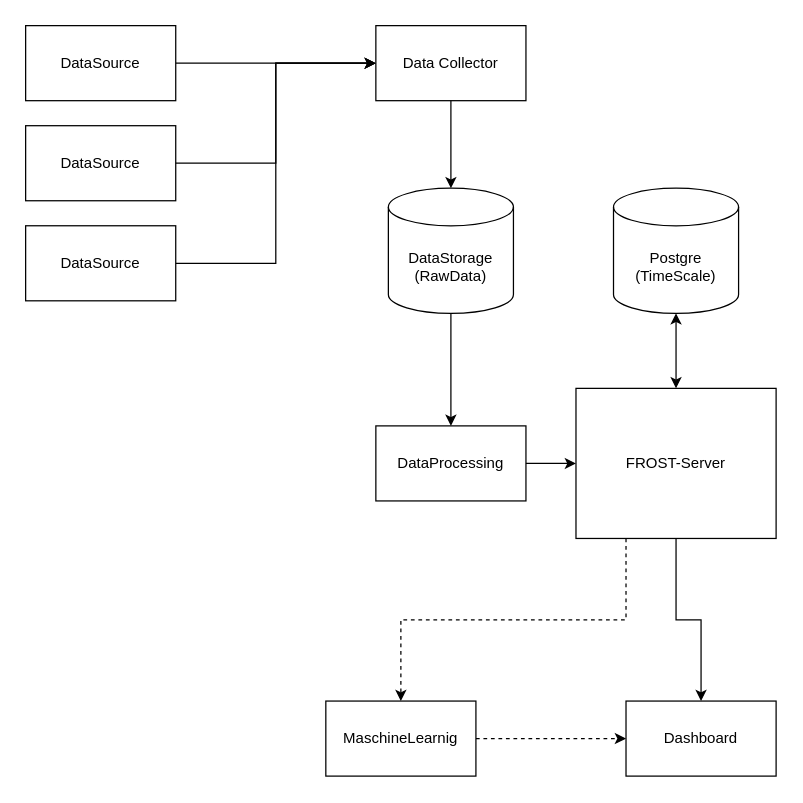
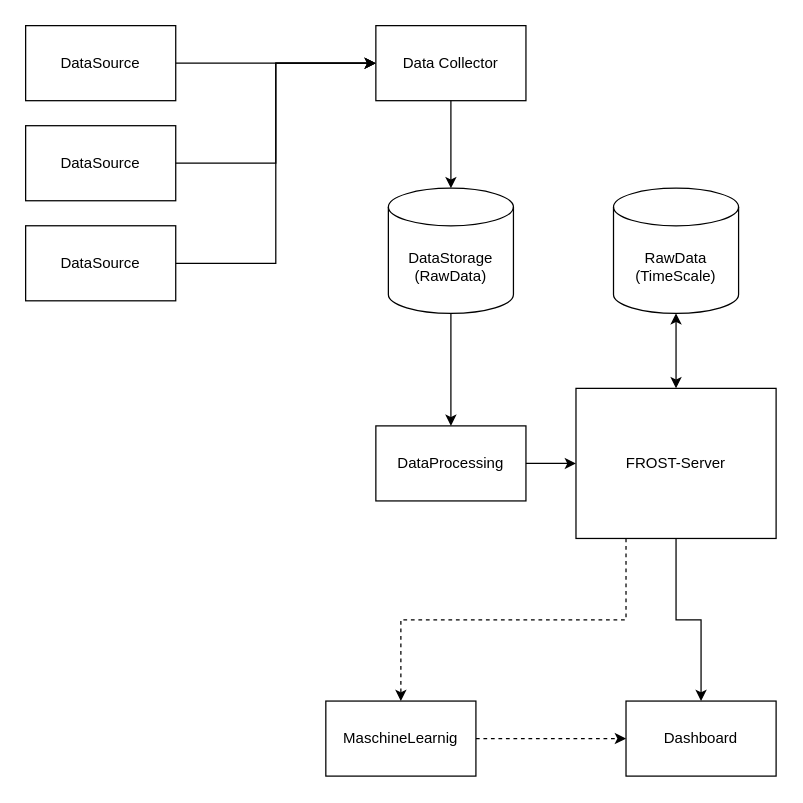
node "Postgre (TimeScale)": label "Postgre (TimeScale)" -> "RawData (TimeScale)"
